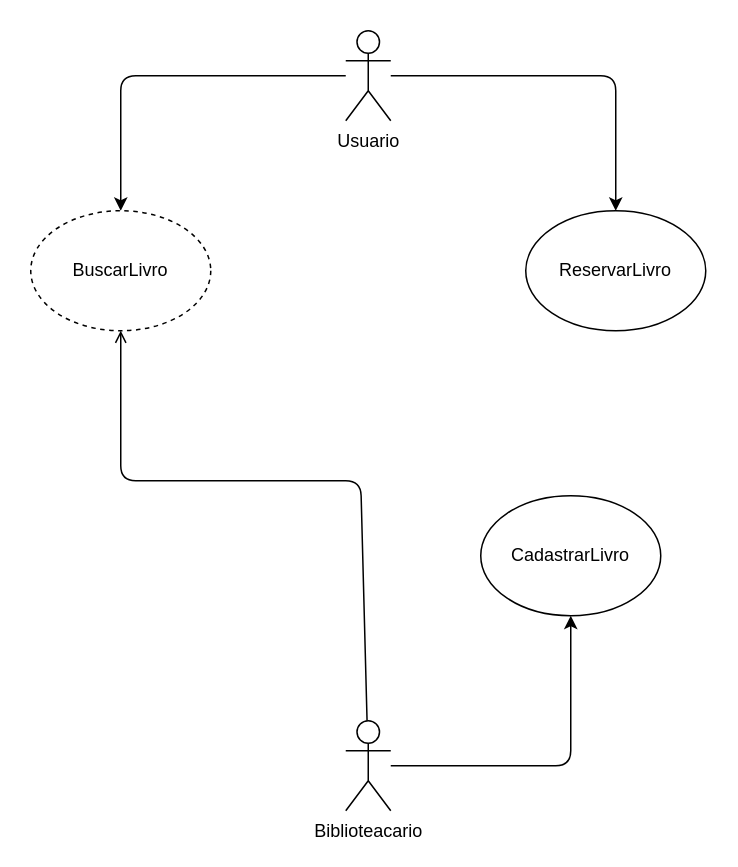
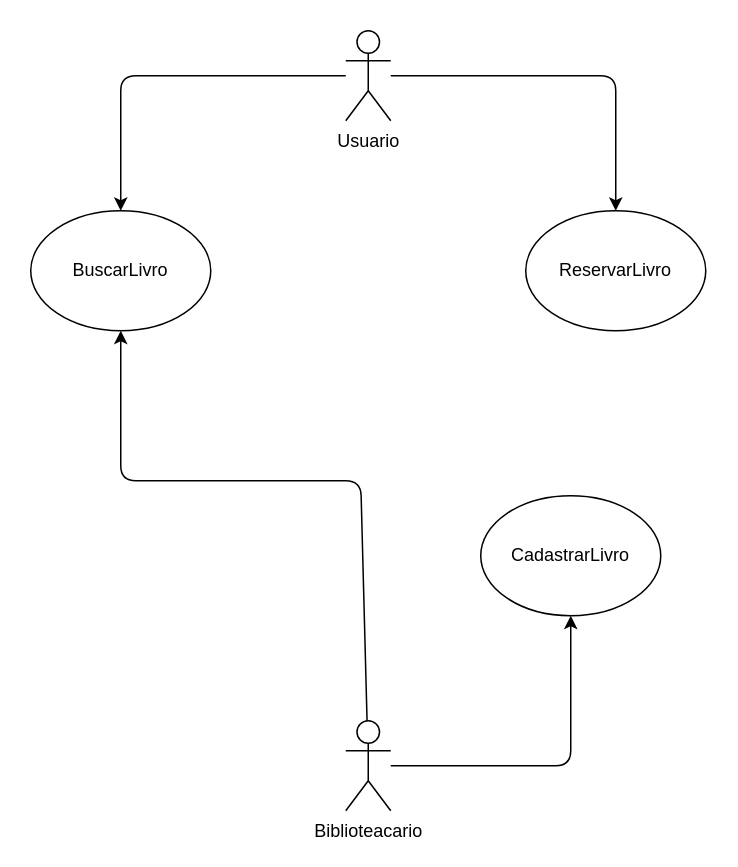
node "BuscarLivro": style dashed -> solid
edge "Biblioteacario" -> "BuscarLivro": arrowhead open -> classic
